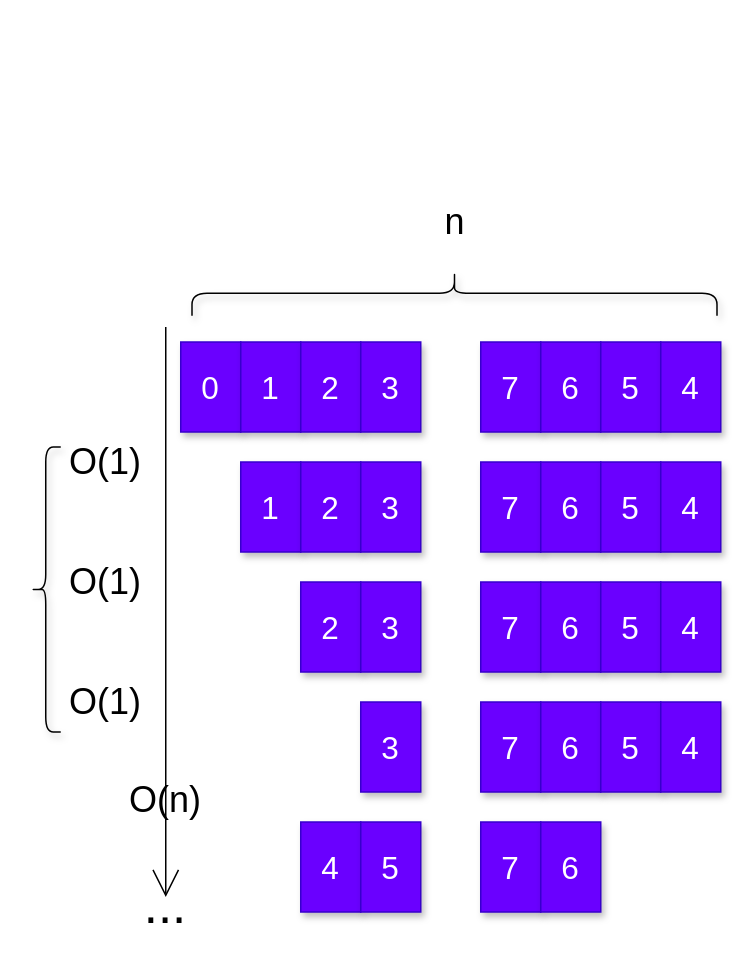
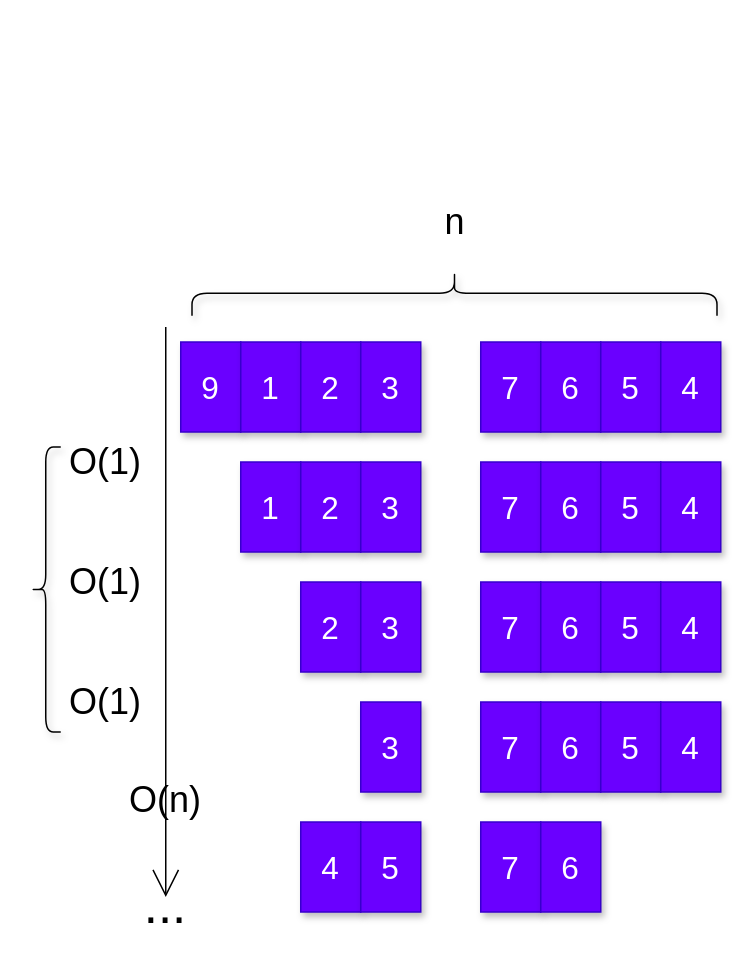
node "0": label "0" -> "9"
